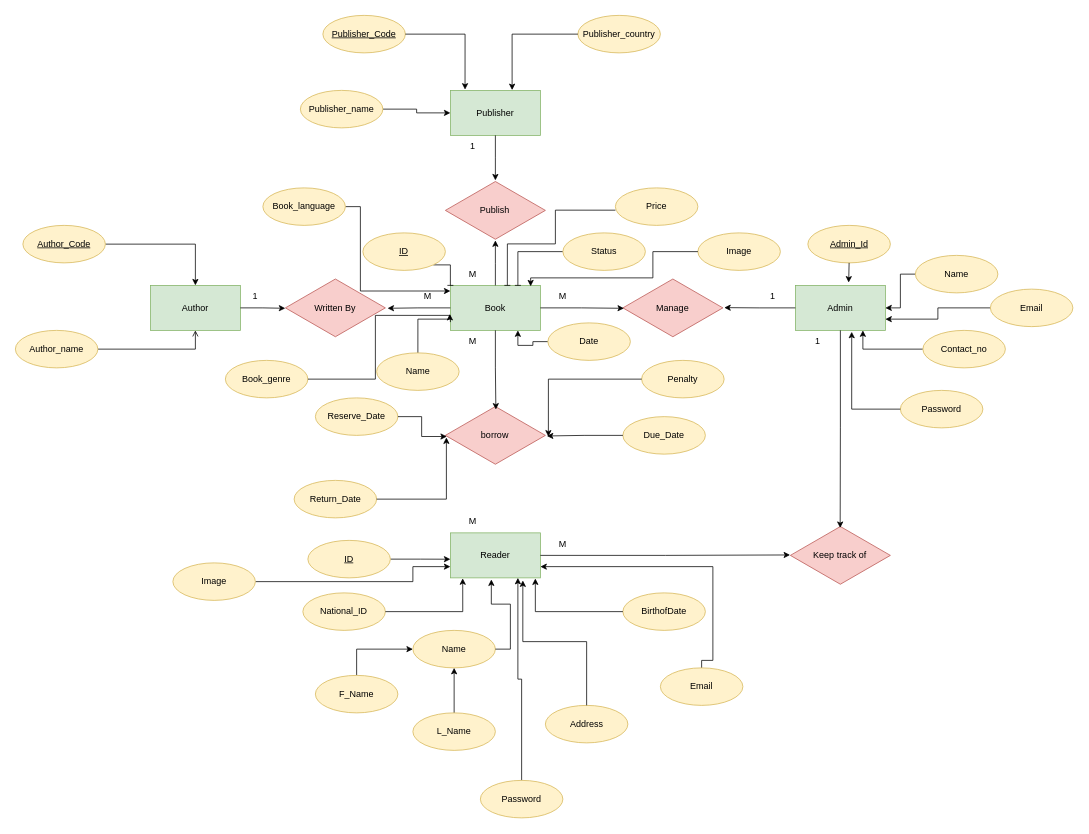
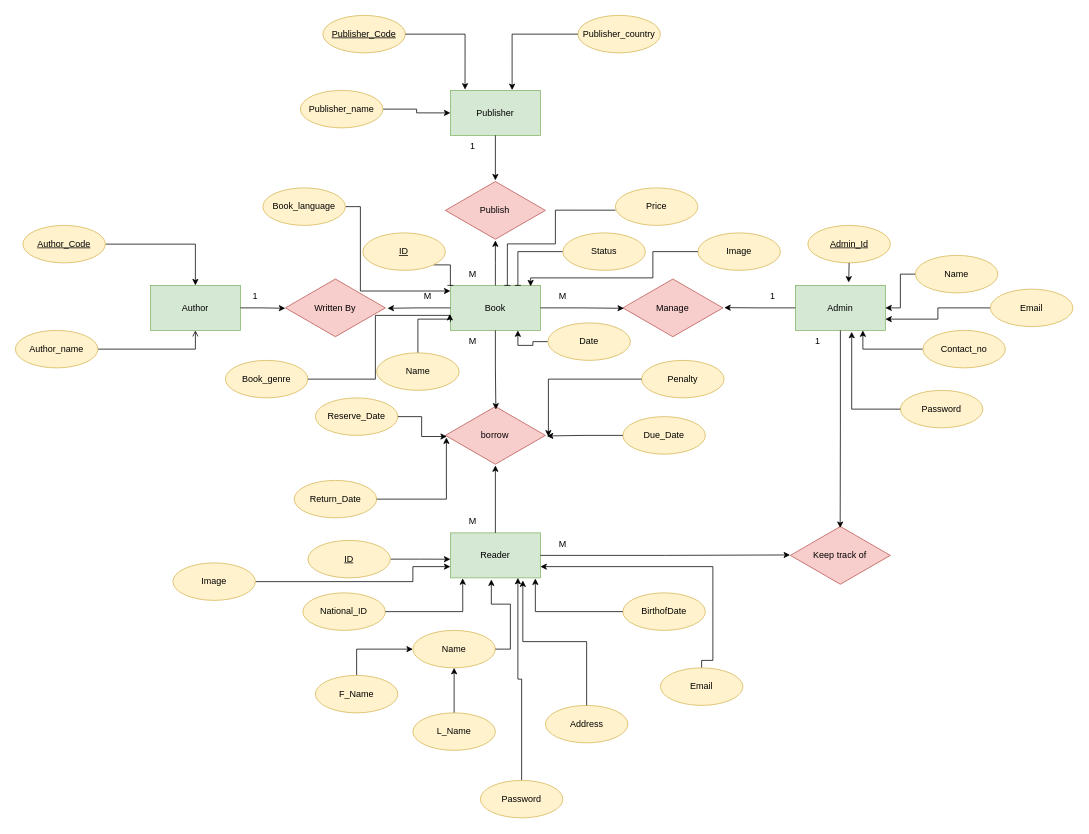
edge "Reader" -> "borrow": added
